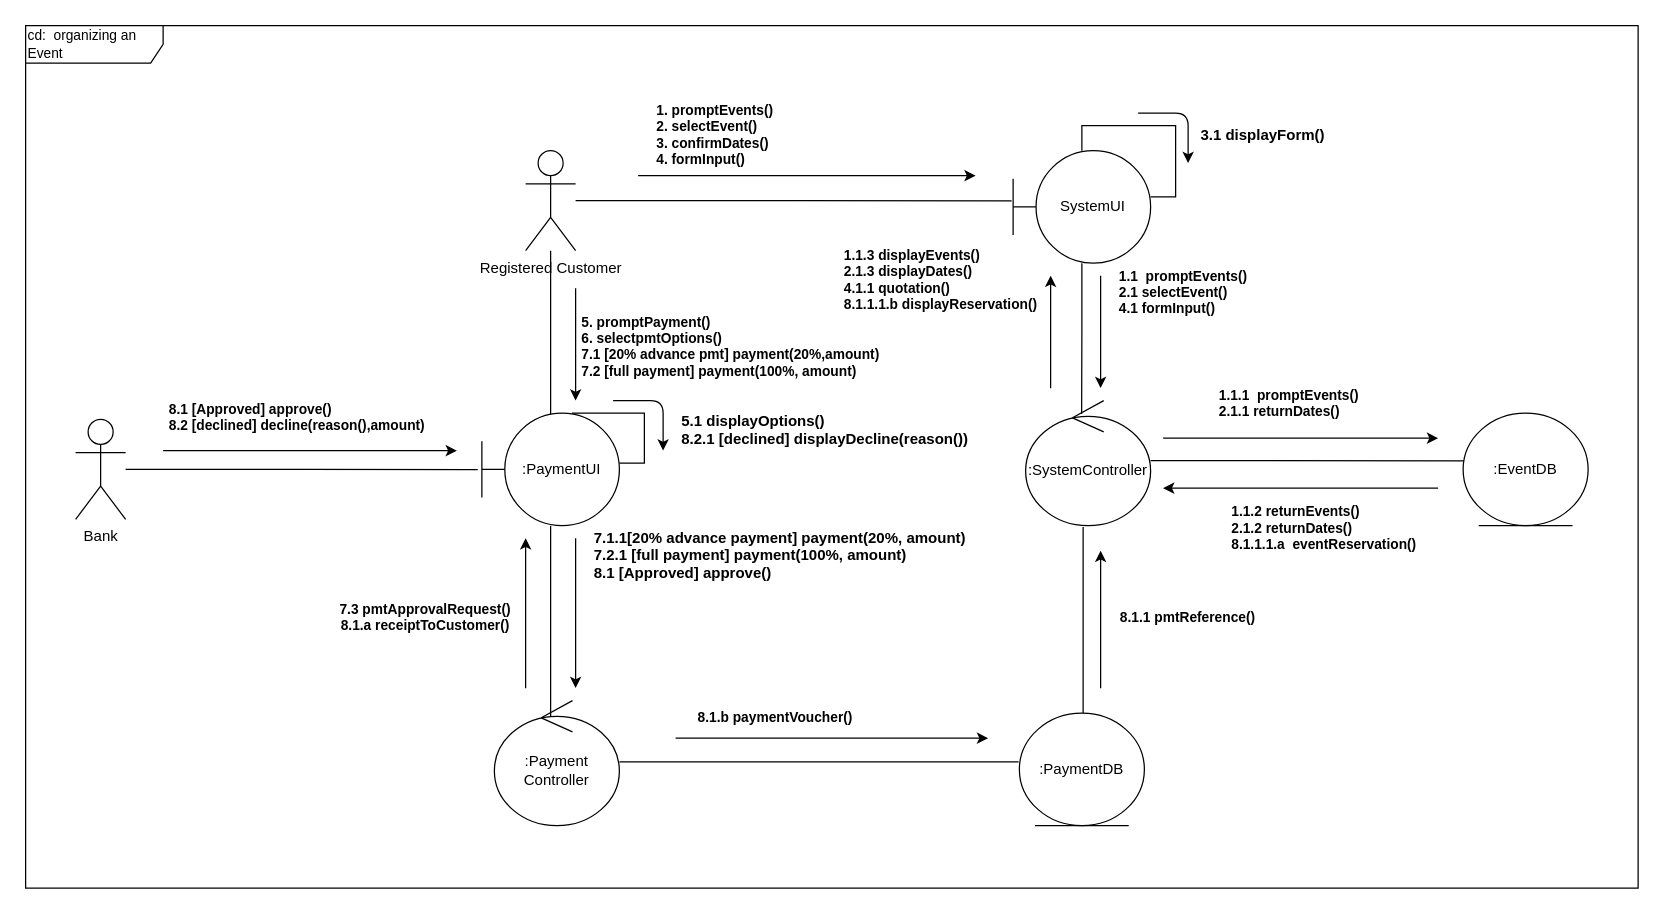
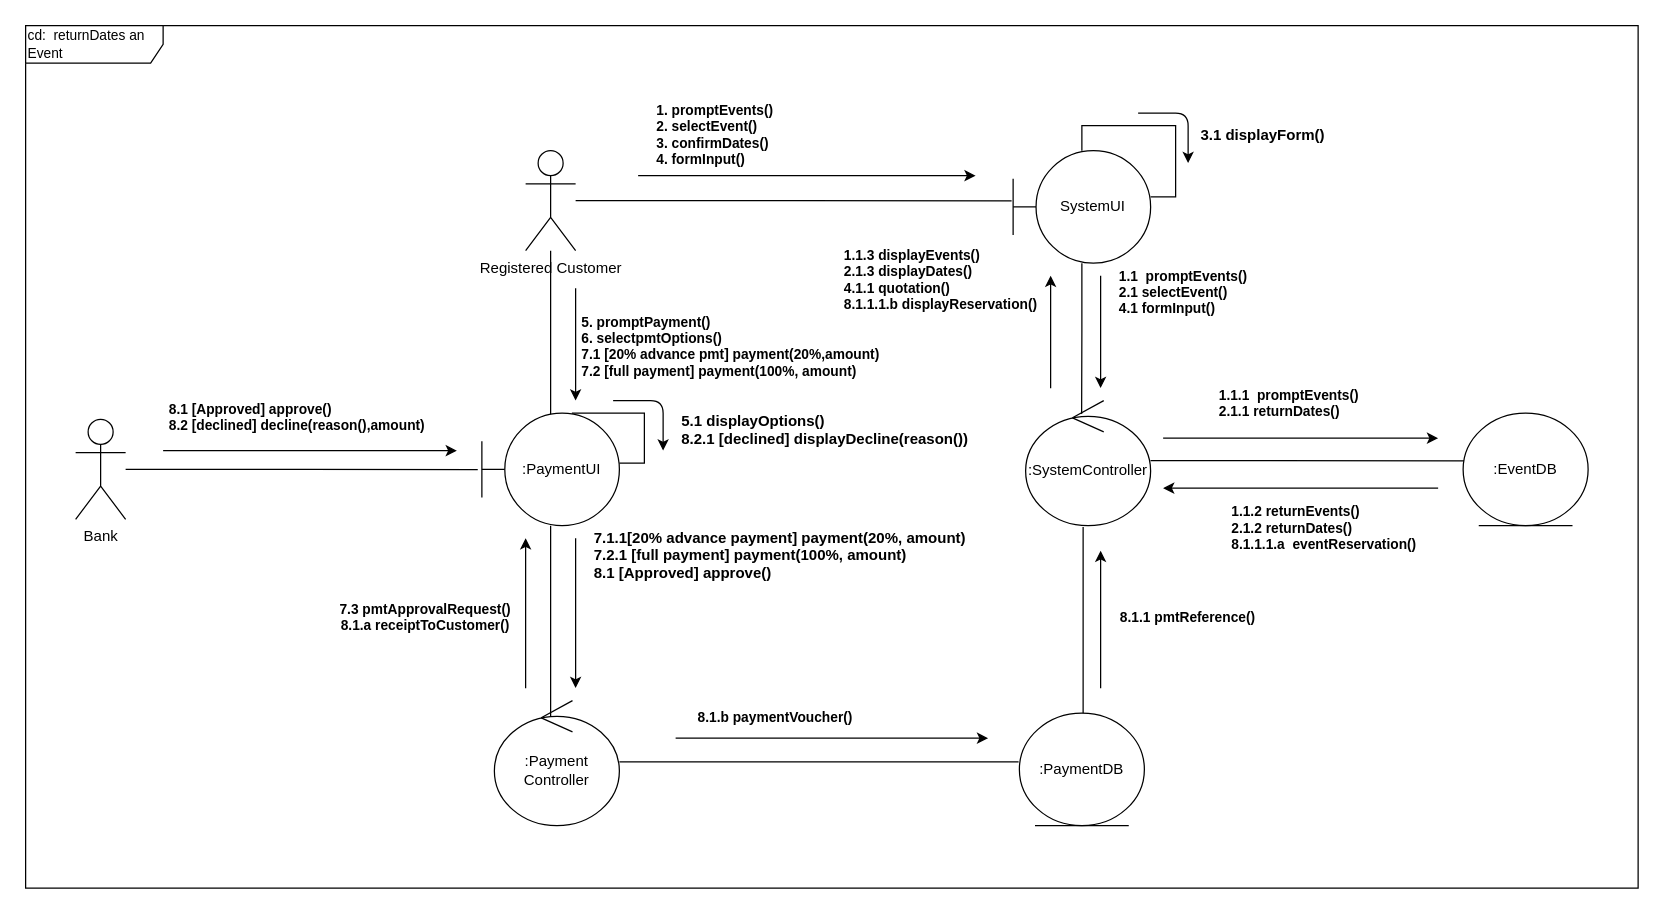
node "cd: organizing an Event": label "cd: organizing an Event" -> "cd: returnDates an Event"
